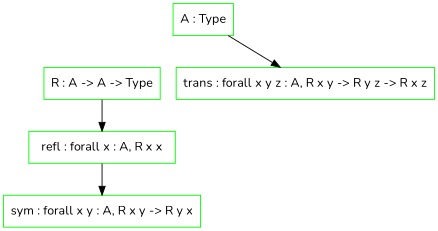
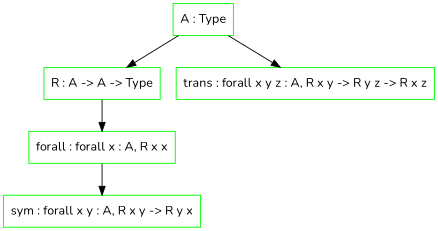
edge "A : Type" -> "R : A -> A -> Type": added
node "refl : forall x : A, R x x": label "refl : forall x : A, R x x" -> "forall : forall x : A, R x x"
